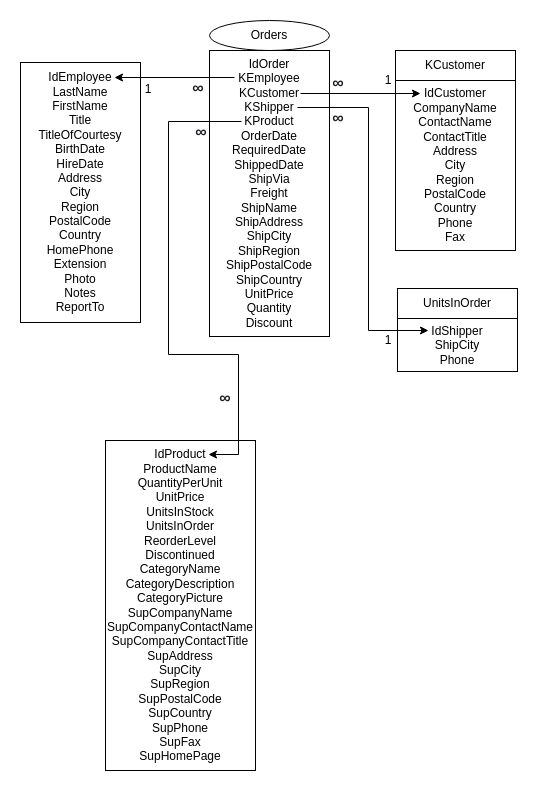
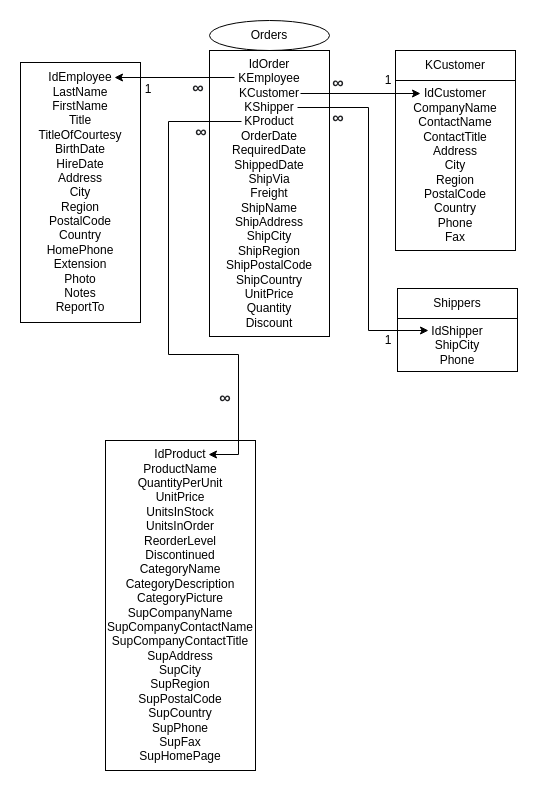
node "UnitsInOrder": label "UnitsInOrder" -> "Shippers"
